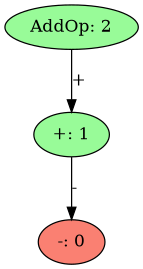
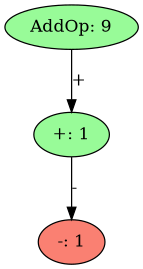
node "AddOp: 2": label "AddOp: 2" -> "AddOp: 9"
node "-: 0": label "-: 0" -> "-: 1"
